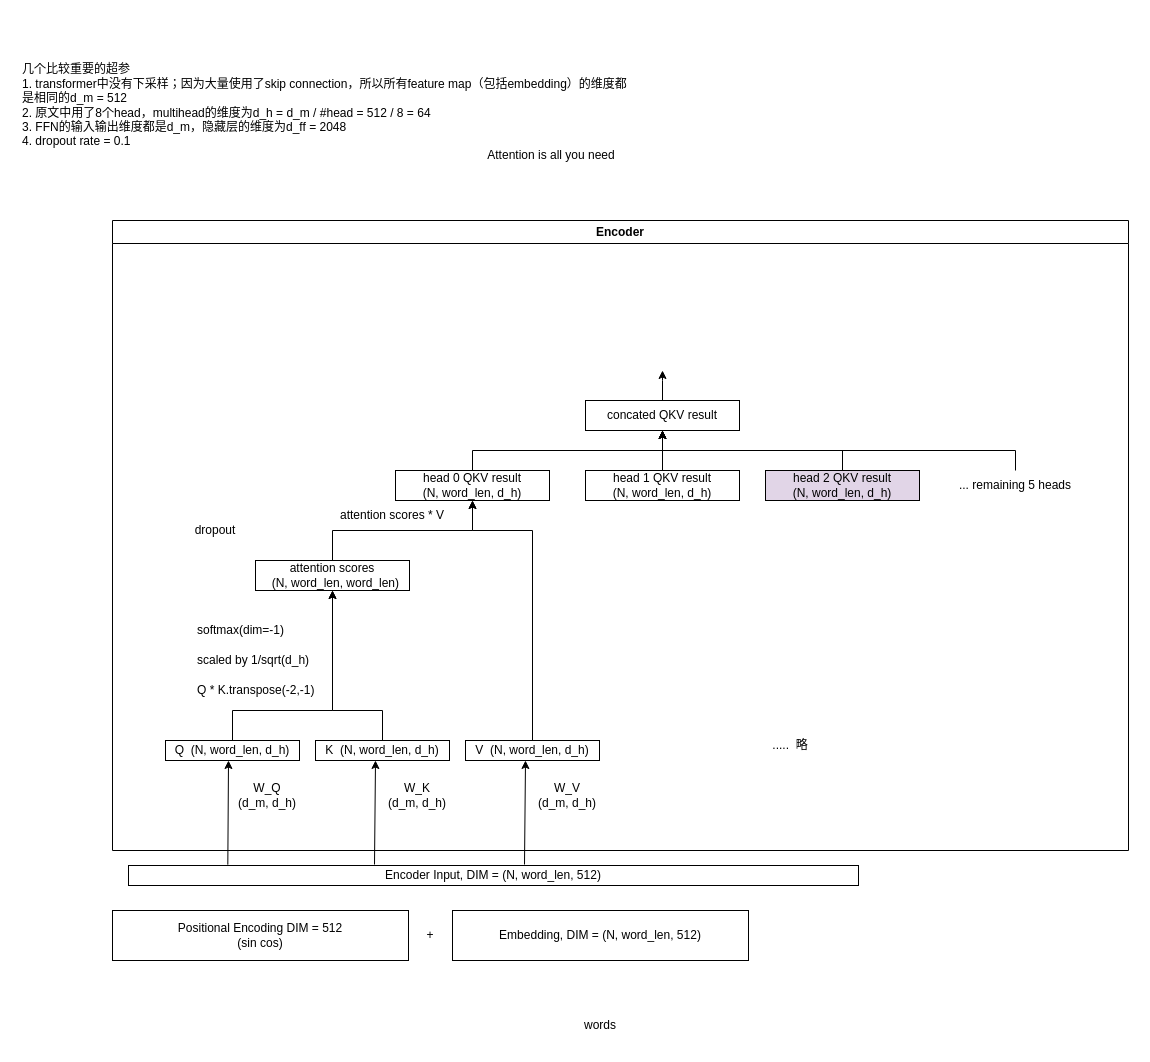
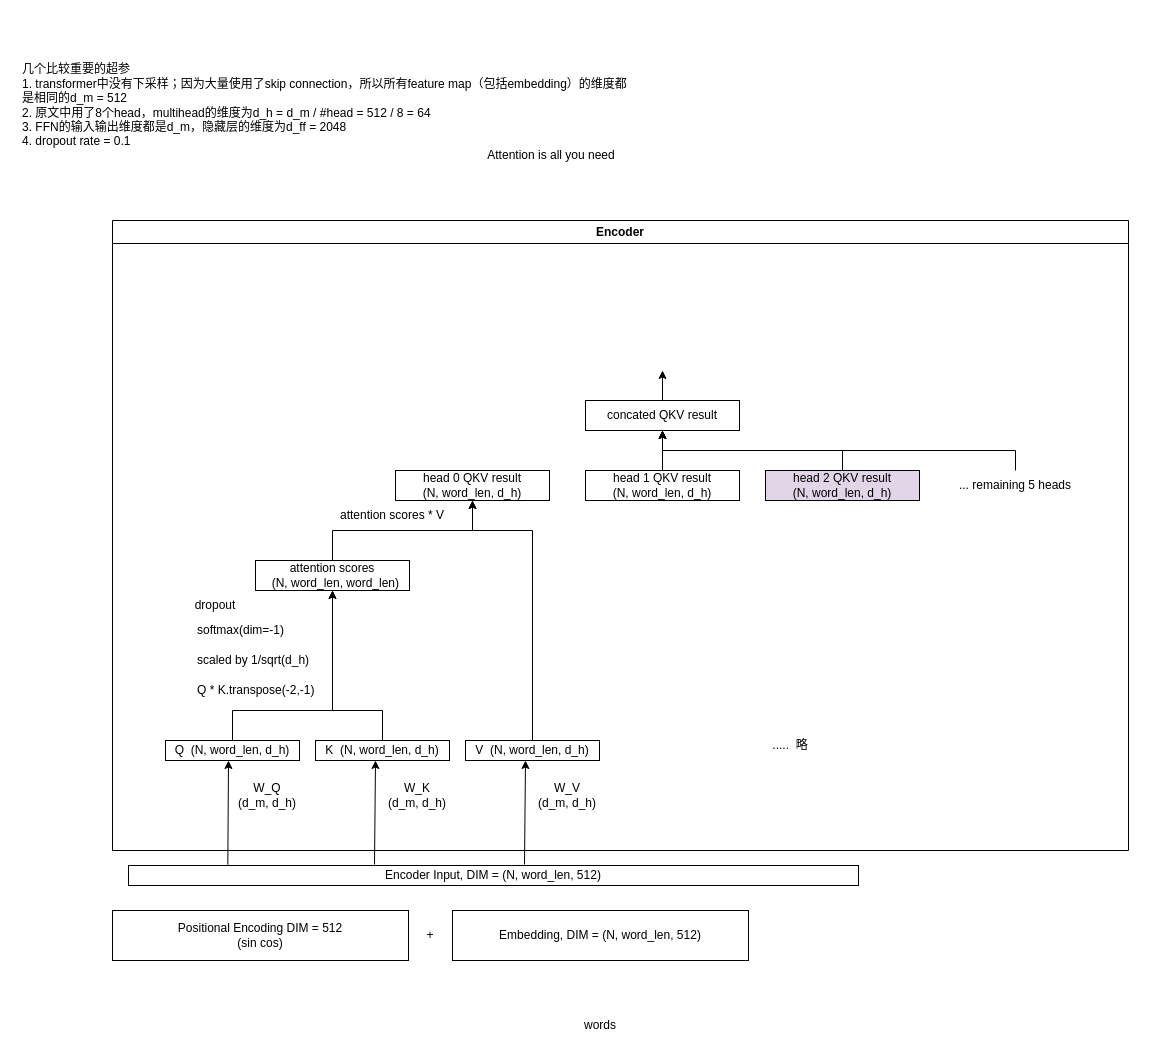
edge "head 0 QKV result (N, word_len, d_h)" -> "concated QKV result": removed
node "dropout": moved (216, 531) -> (216, 606)
